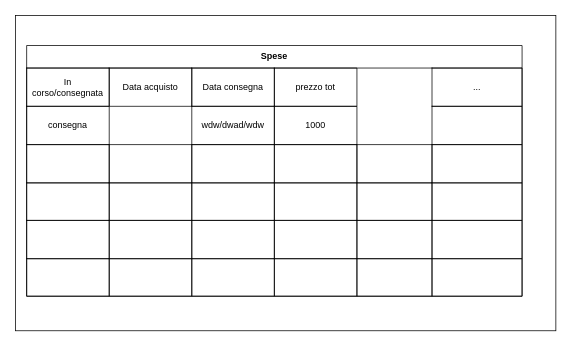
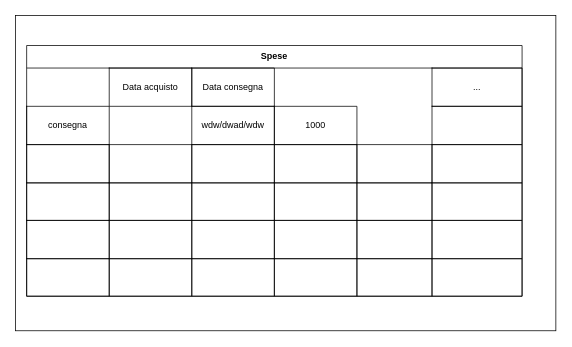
node "In corso/consegnata": removed
node "prezzo tot": removed
